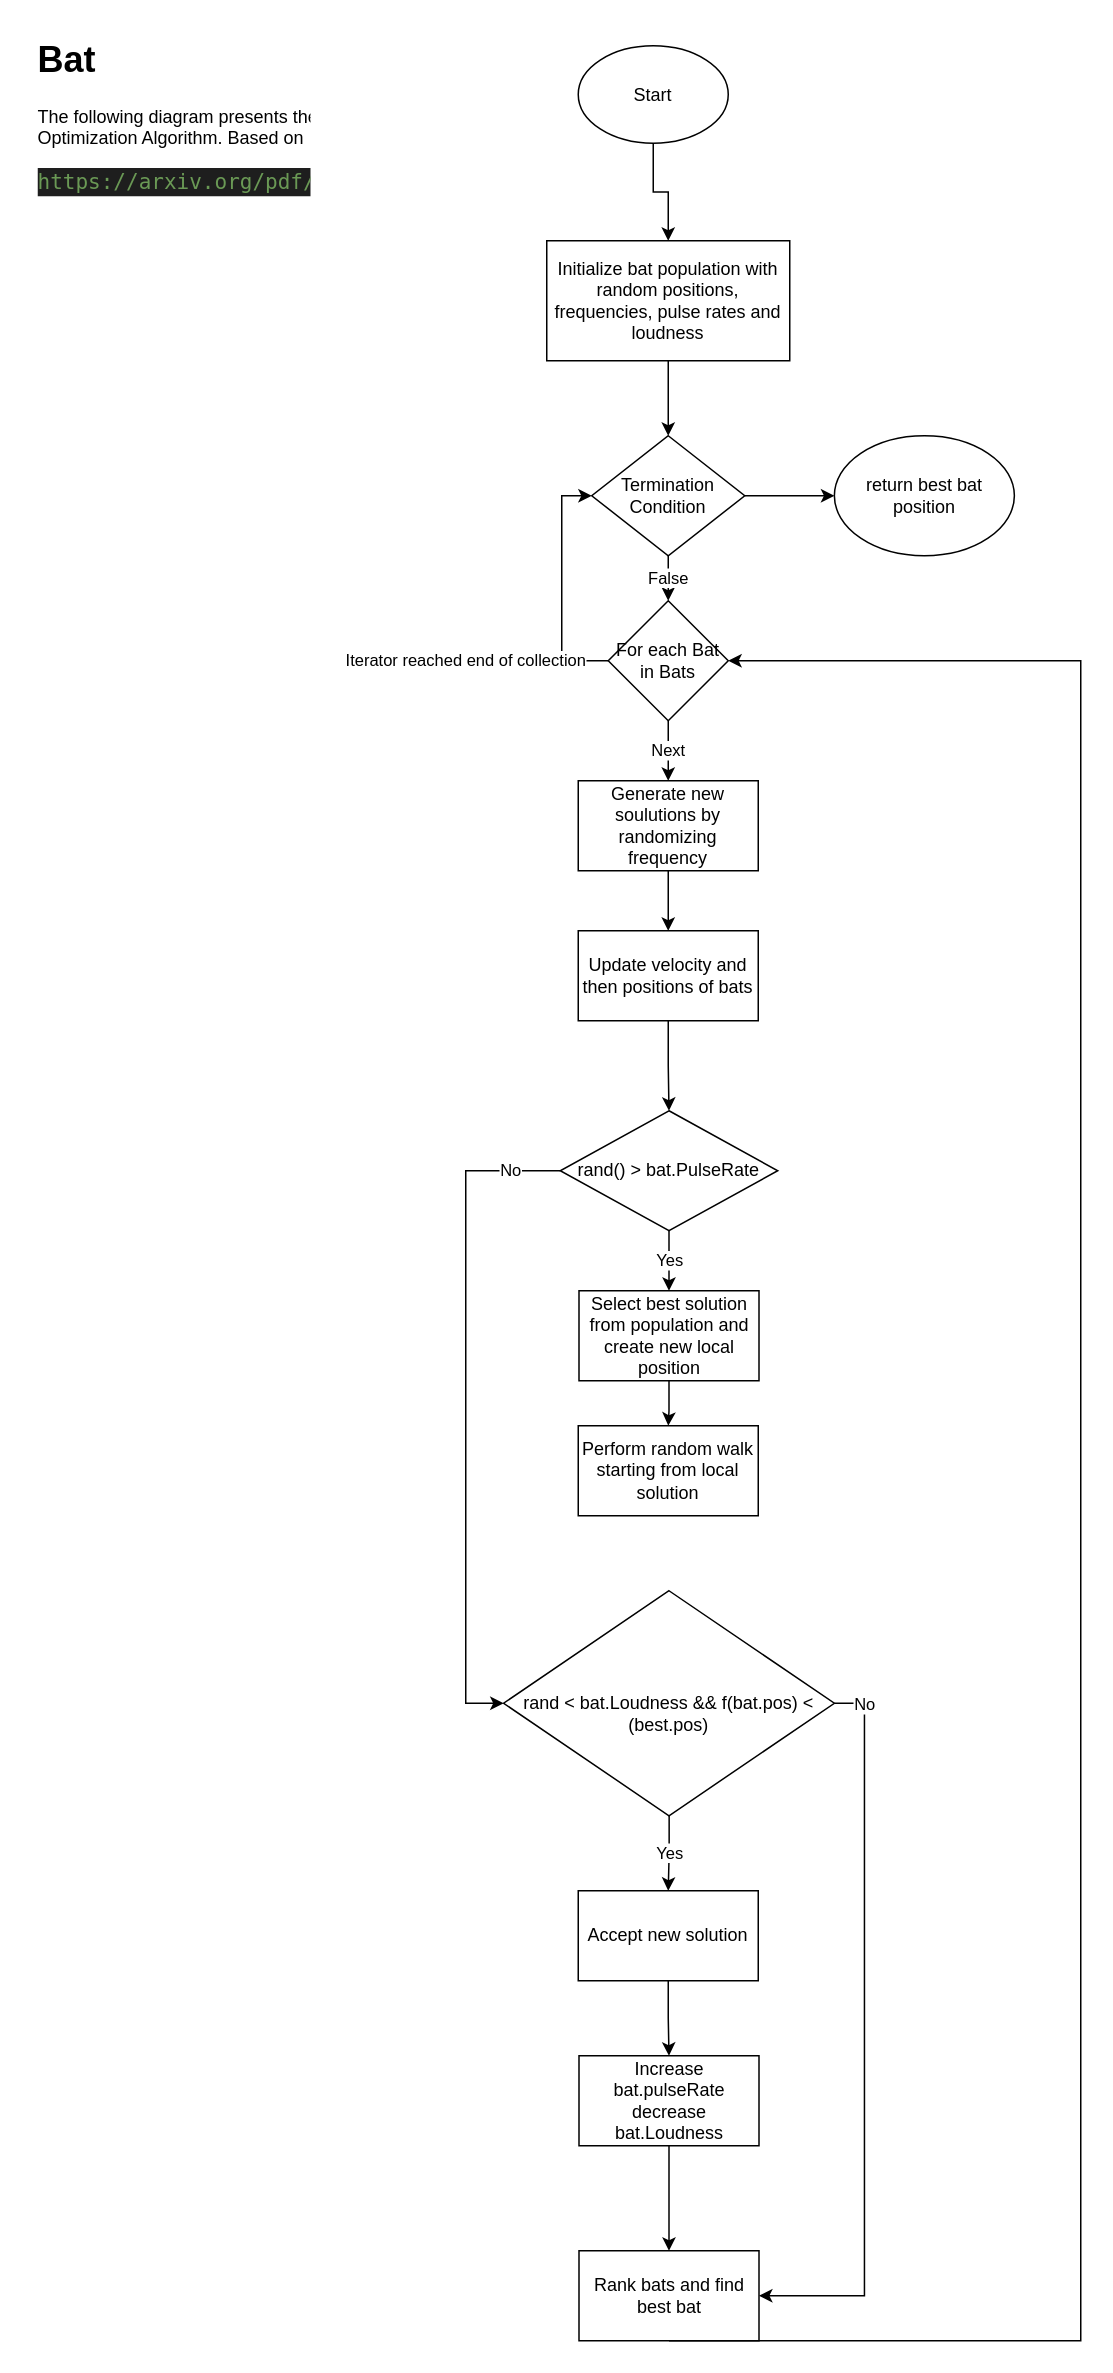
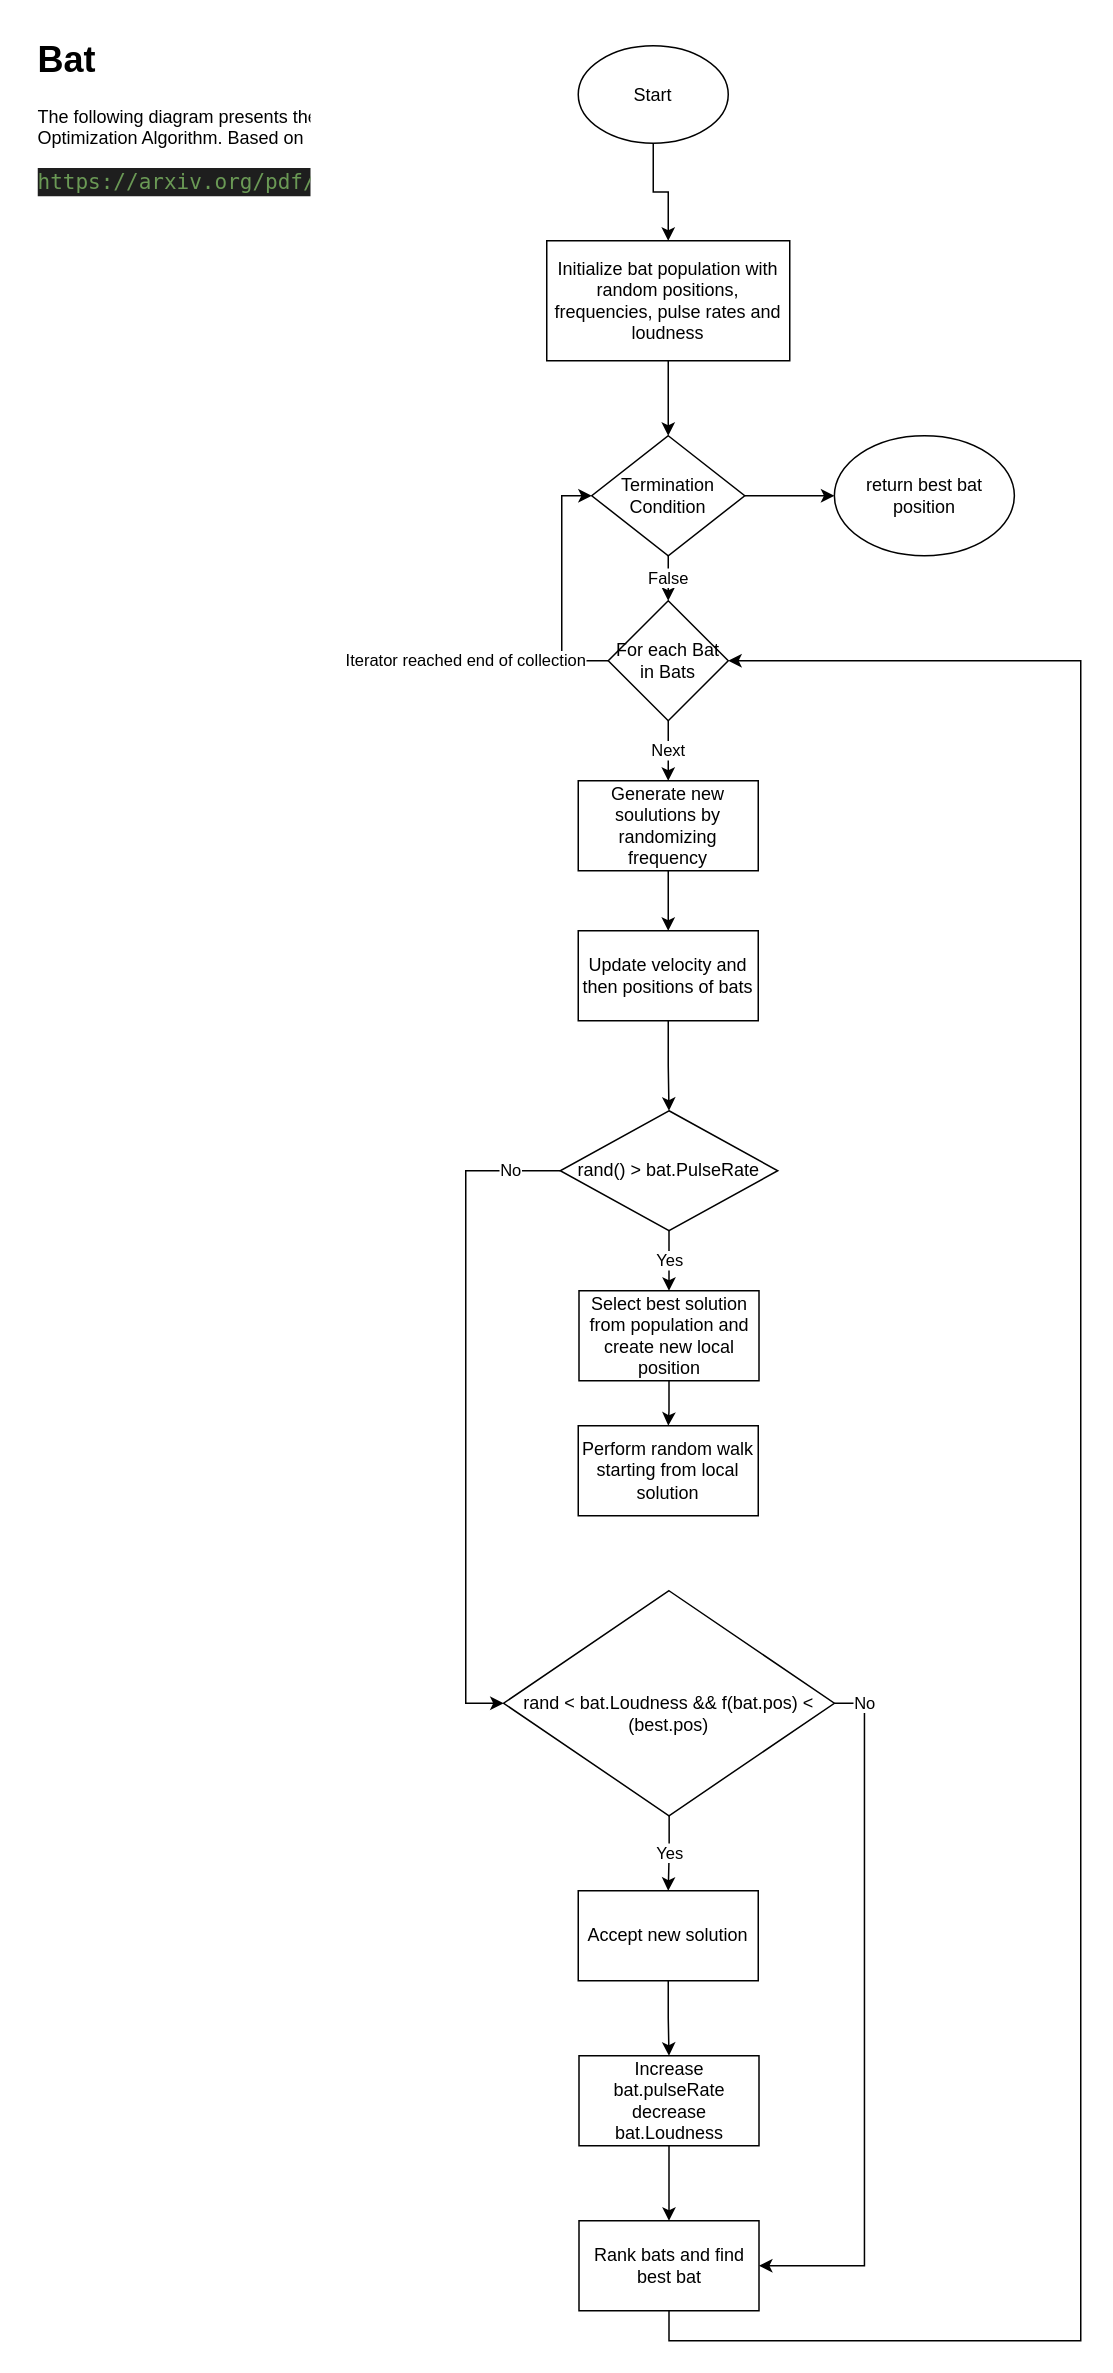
node "Rank bats and find best bat": moved (669, 2296) -> (669, 2266)
